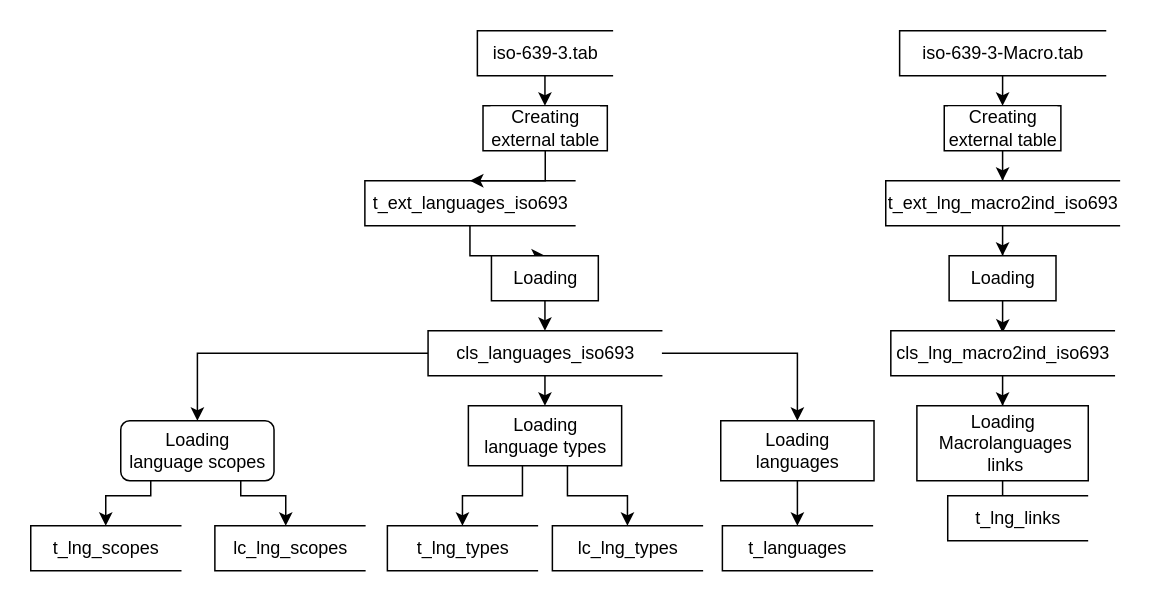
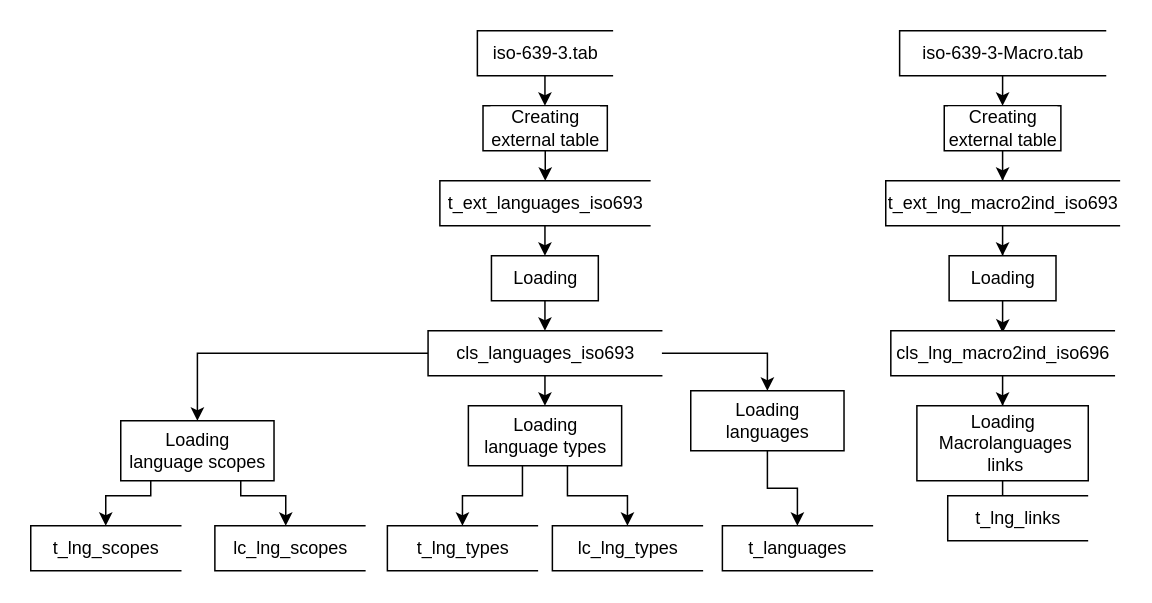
node "t_ext_languages_iso693": moved (470, 203) -> (545, 203)
node "cls_lng_macro2ind_iso693": label "cls_lng_macro2ind_iso693" -> "cls_lng_macro2ind_iso696"
node "Loading language scopes": shape rounded rectangle -> rectangle
node "Loading languages": moved (797, 451) -> (767, 421)
